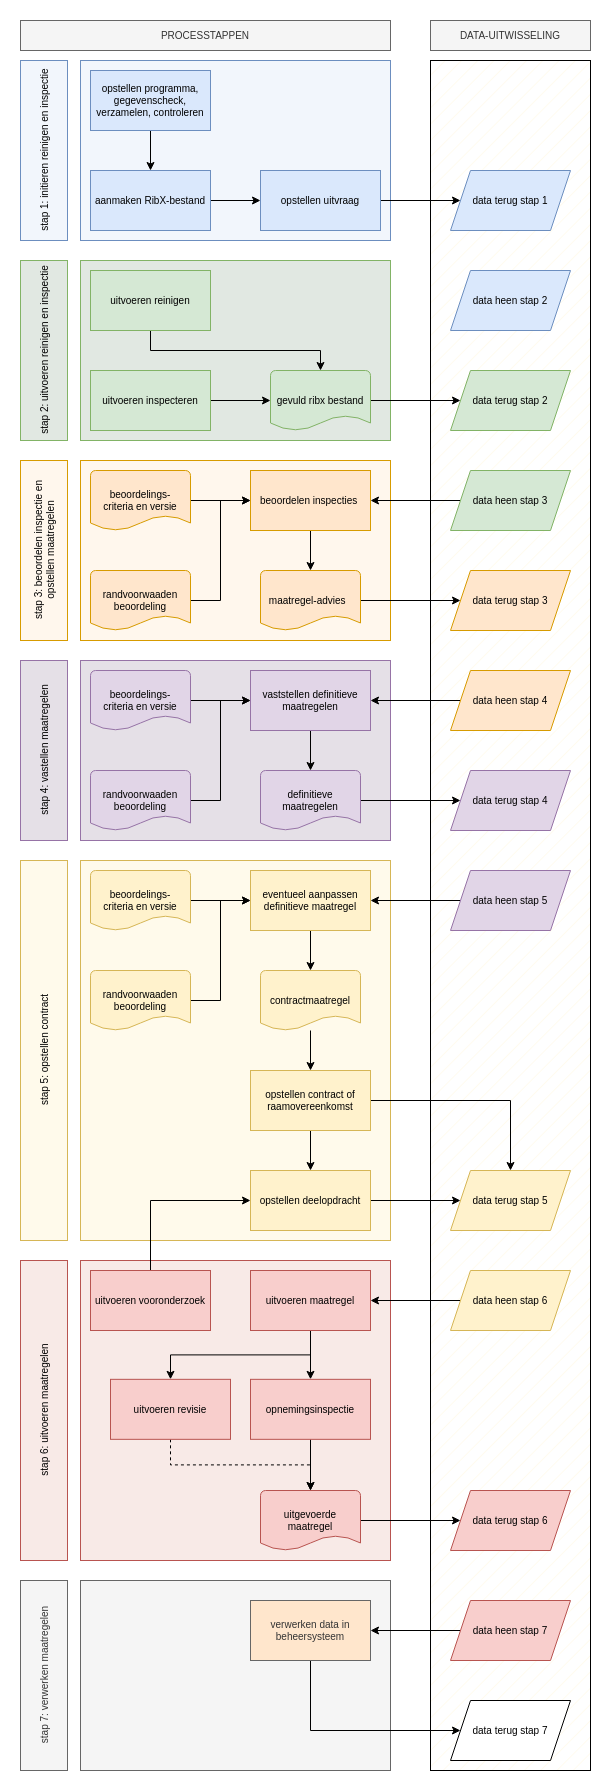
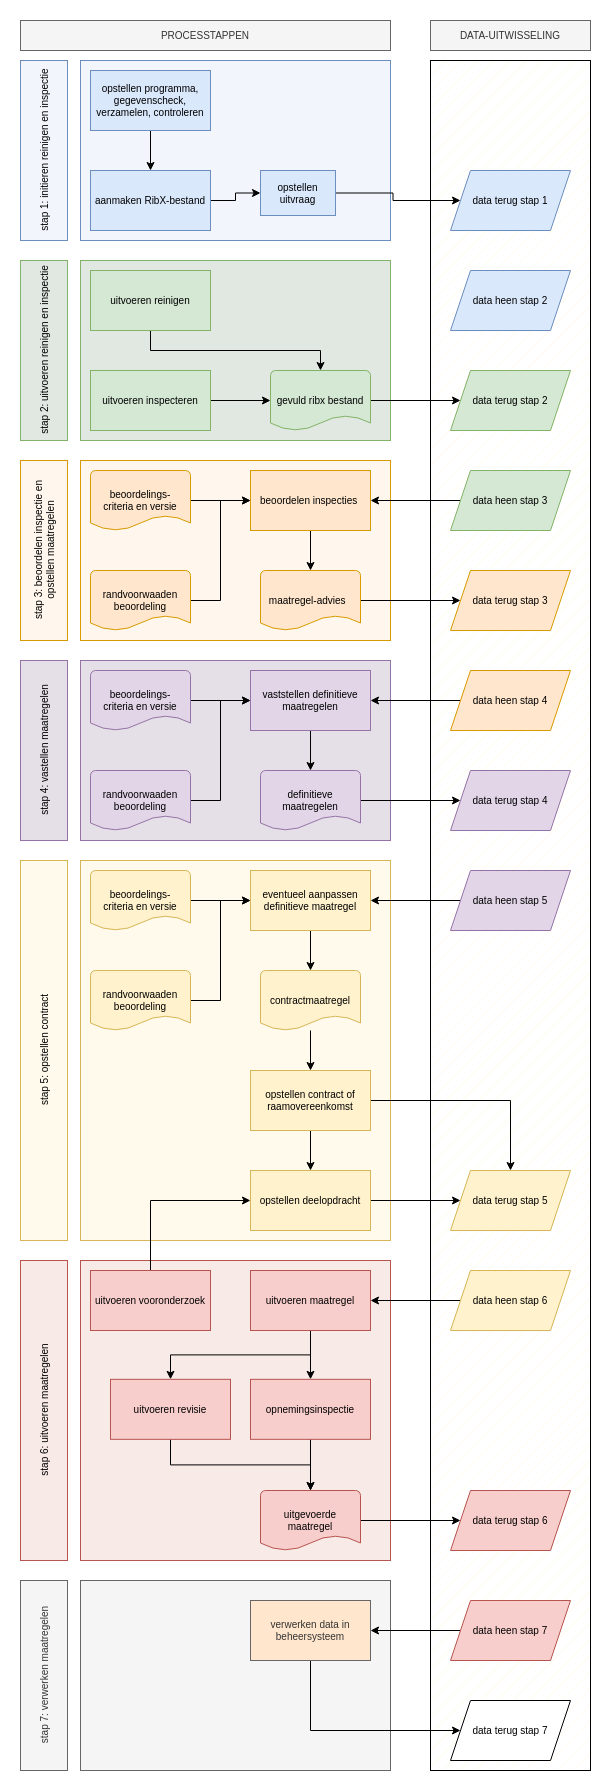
node "opstellen uitvraag": size 120x60 -> 75x45
edge "uitvoeren revisie" -> "uitgevoerde maatregel": style dashed -> solid
